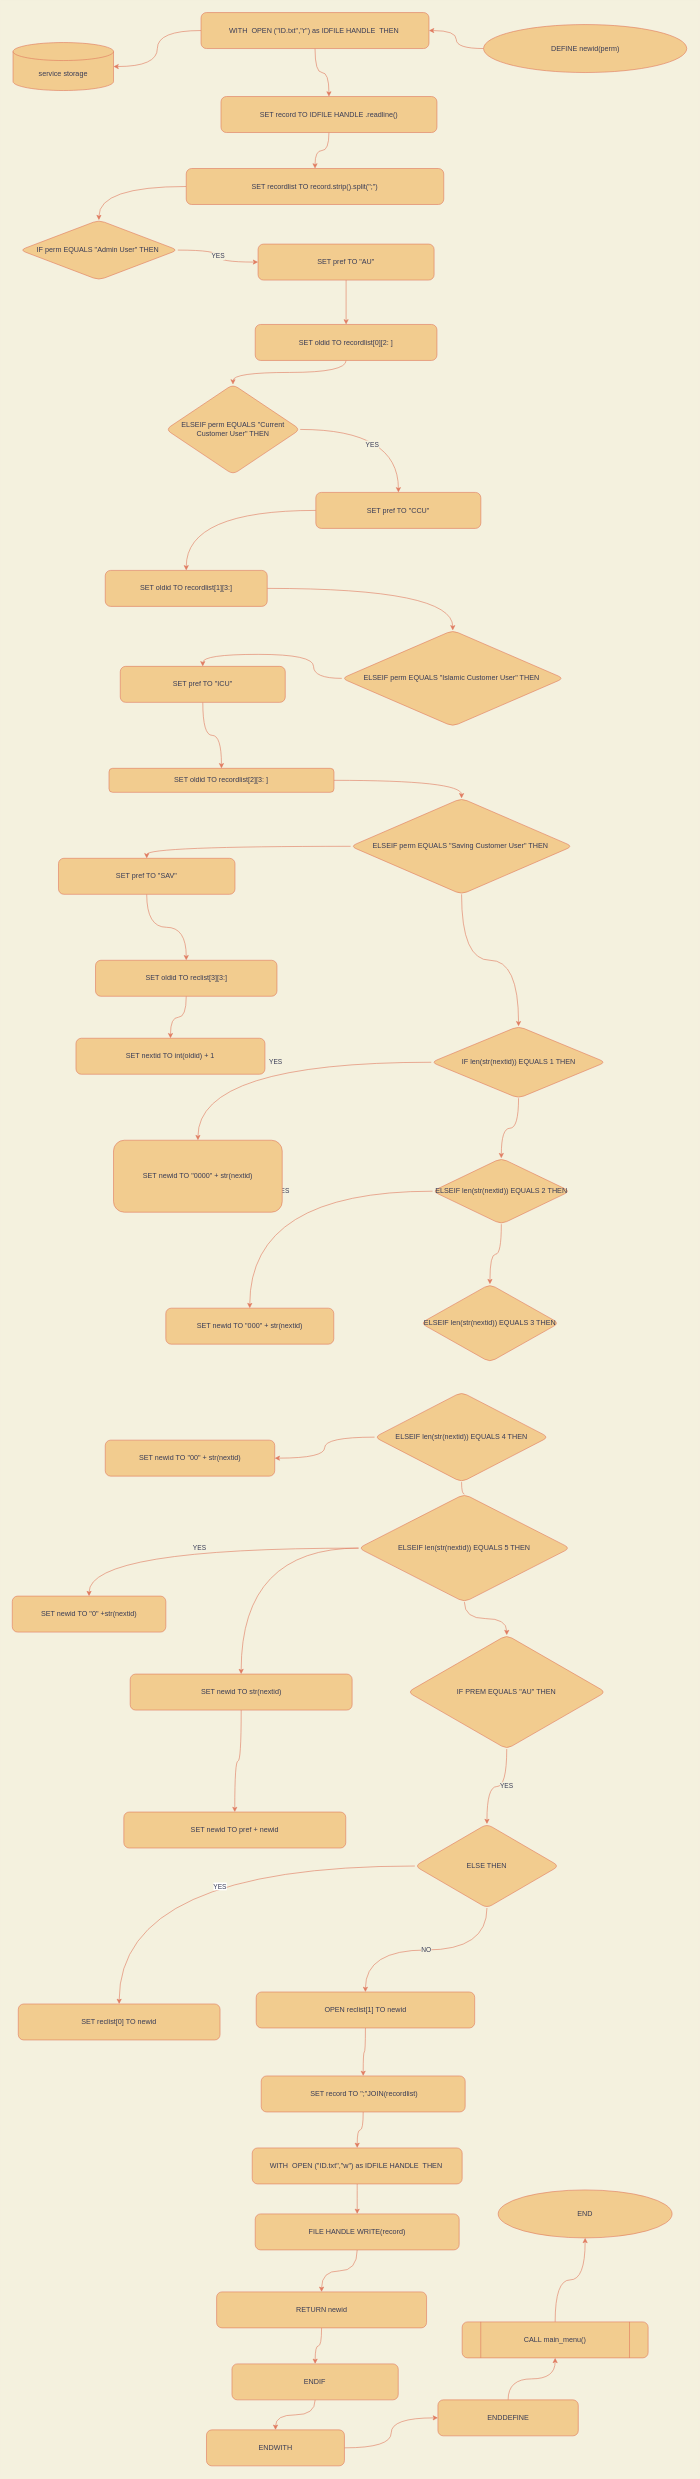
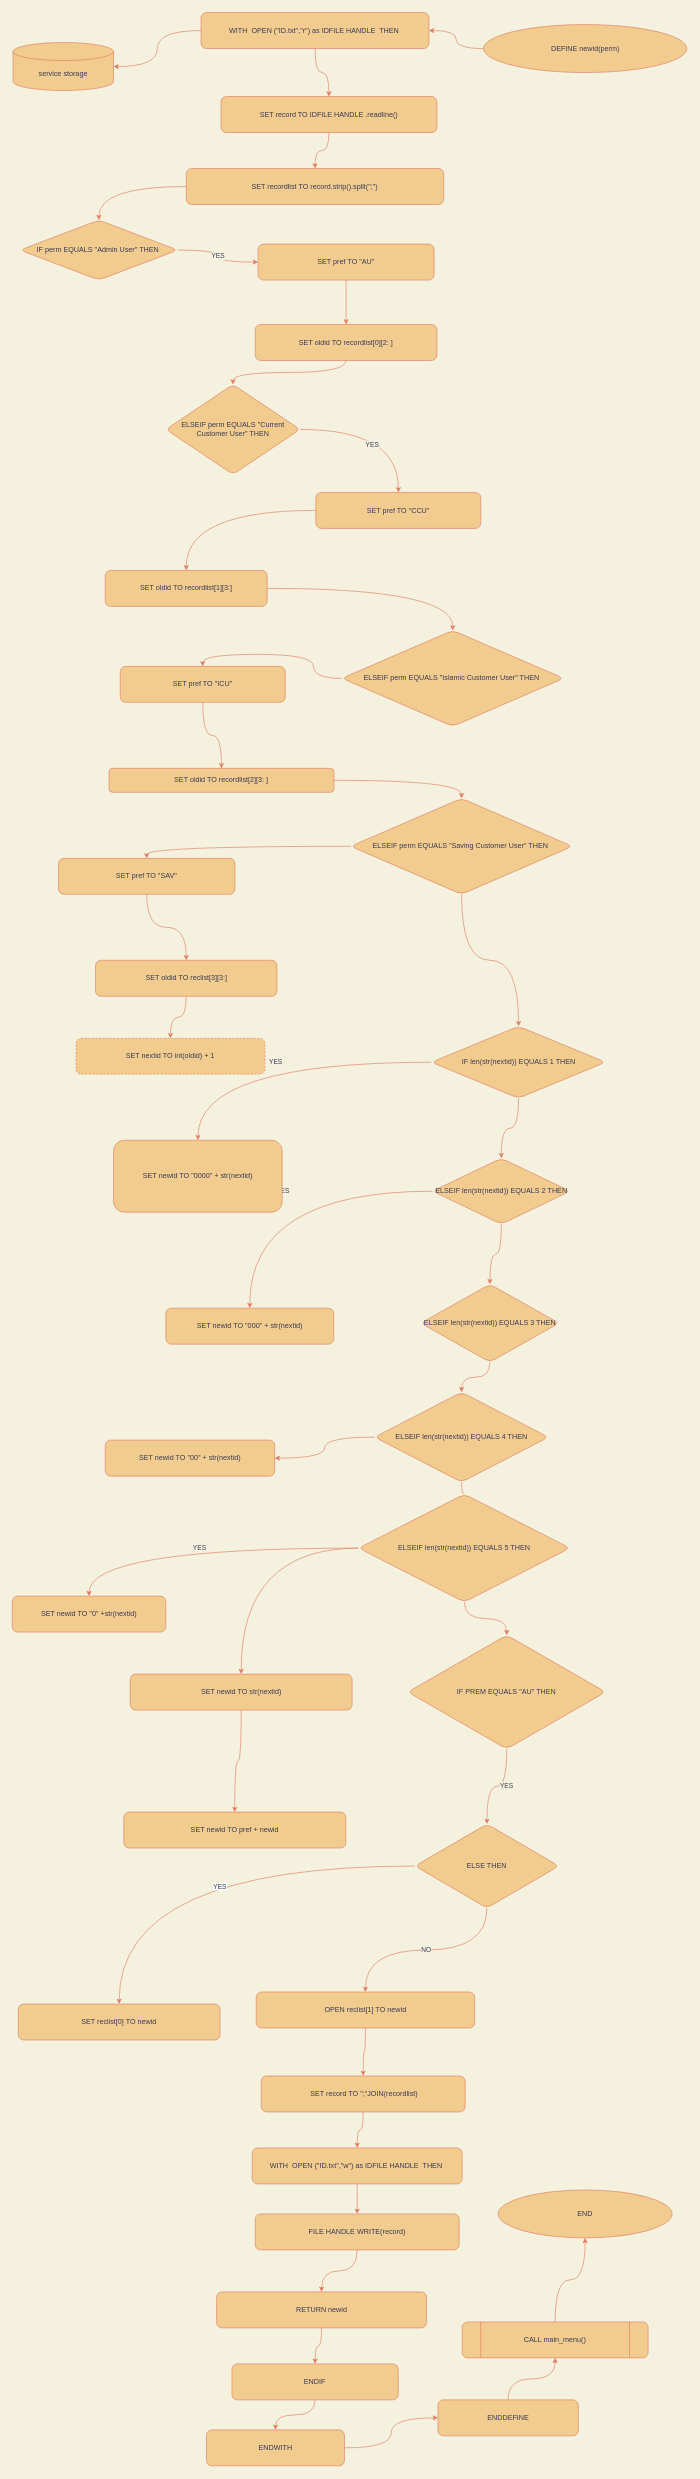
node "SET nextid TO int(oldid) + 1": style solid -> dashed
edge "ELSEIF len(str(nextid)) EQUALS 3 THEN" -> "ELSEIF len(str(nextid)) EQUALS 4 THEN": added
